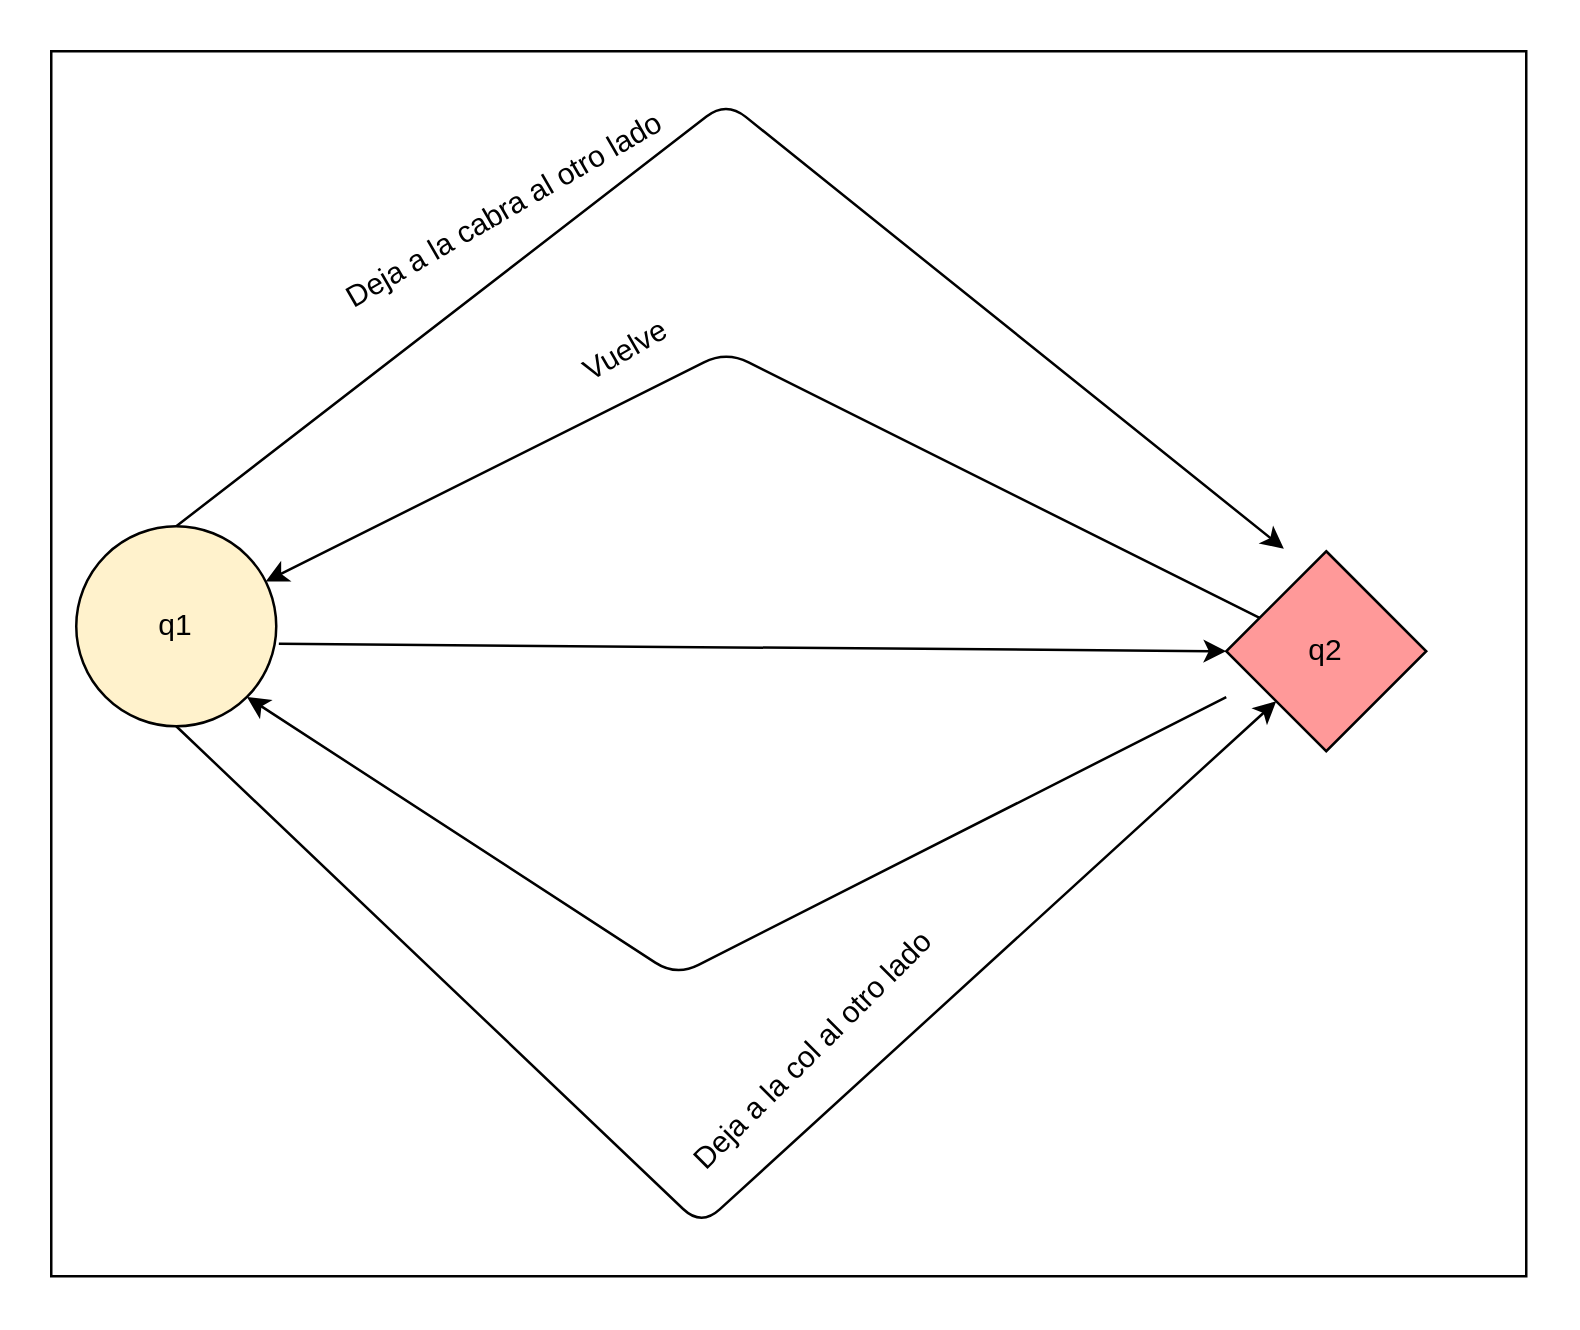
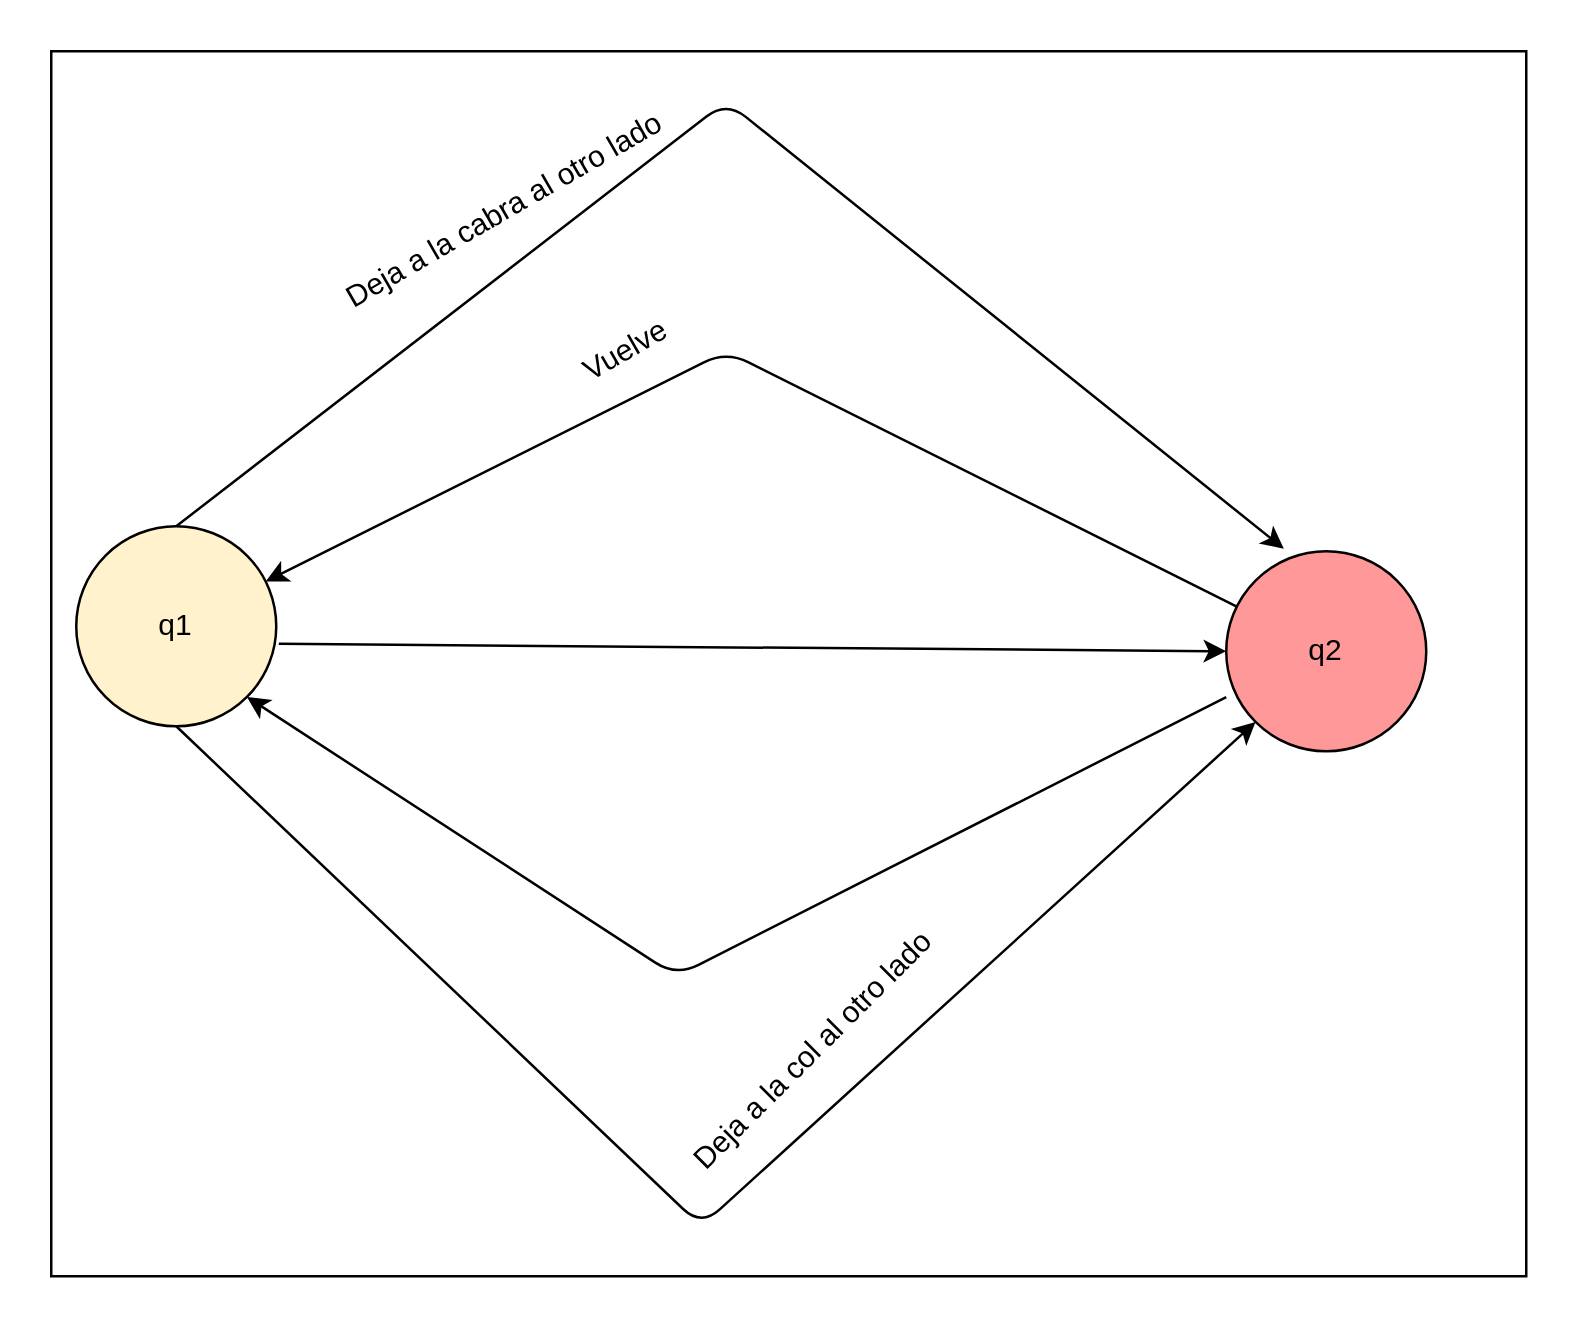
node "q2": shape diamond -> ellipse
